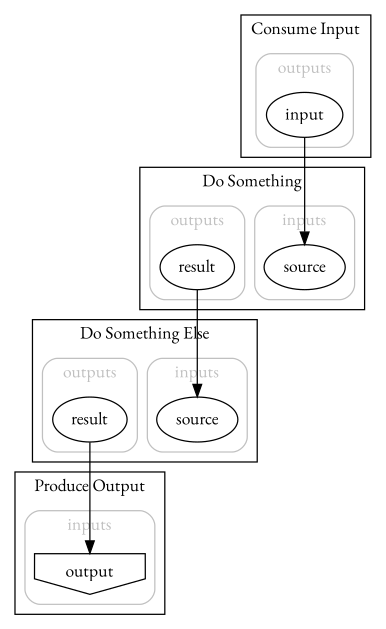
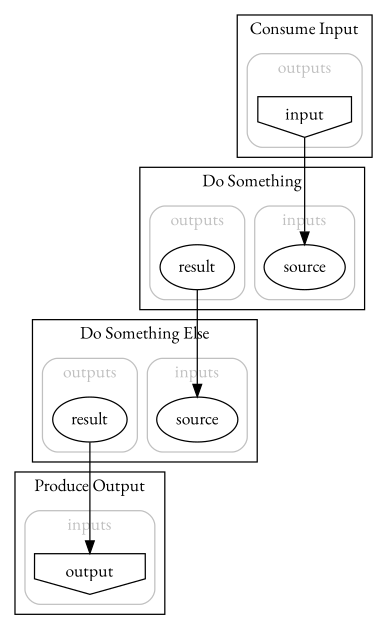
node "input": shape ellipse -> invhouse
